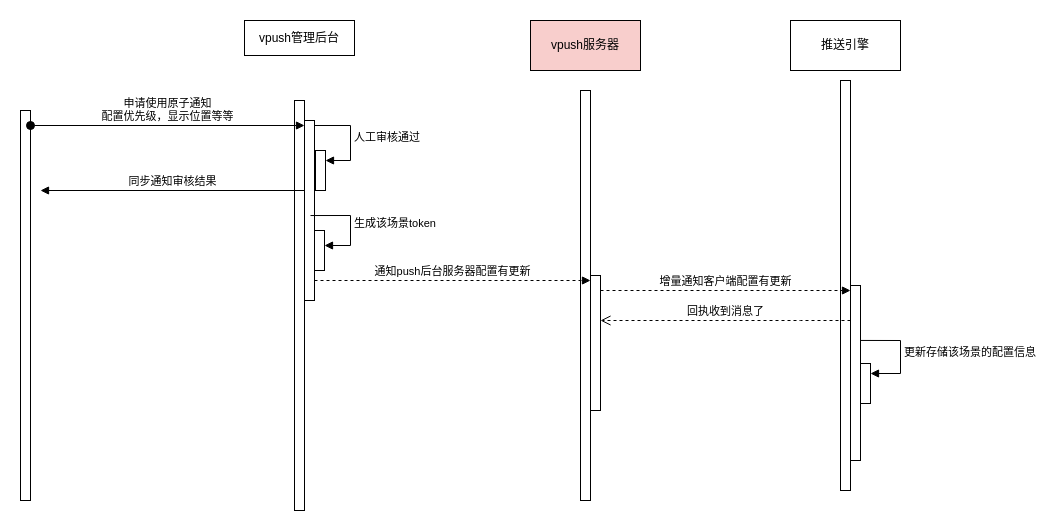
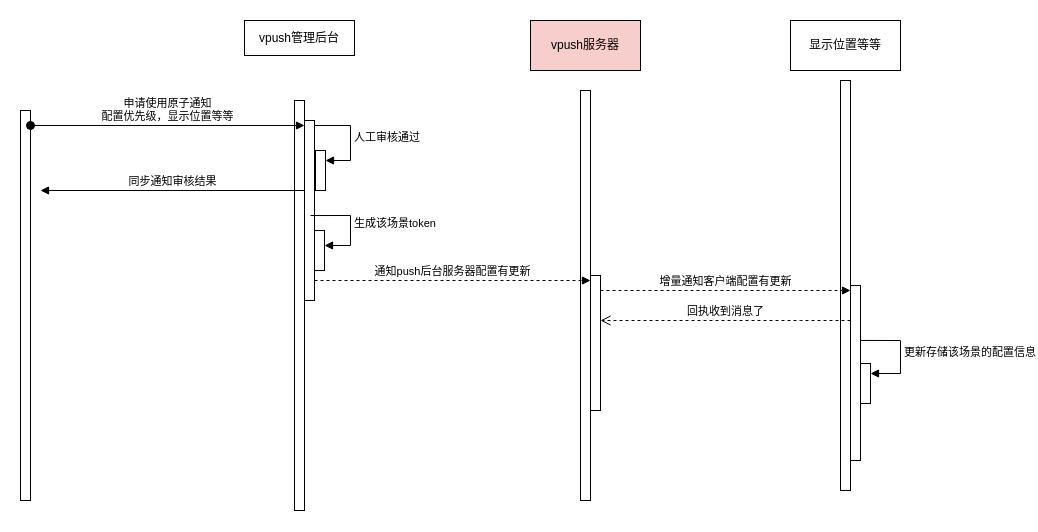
node "推送引擎": label "推送引擎" -> "显示位置等等"
